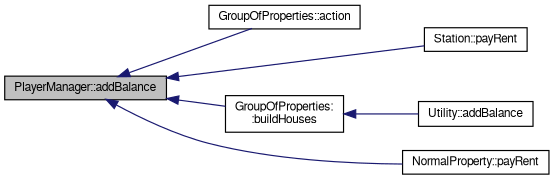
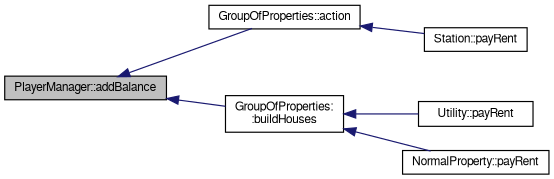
edge "Station::payRent" -> "PlayerManager::addBalance": now "Station::payRent" -> "GroupOfProperties::action"
node "Utility::addBalance": label "Utility::addBalance" -> "Utility::payRent"
edge "NormalProperty::payRent" -> "PlayerManager::addBalance": now "NormalProperty::payRent" -> "GroupOfProperties: :buildHouses"
